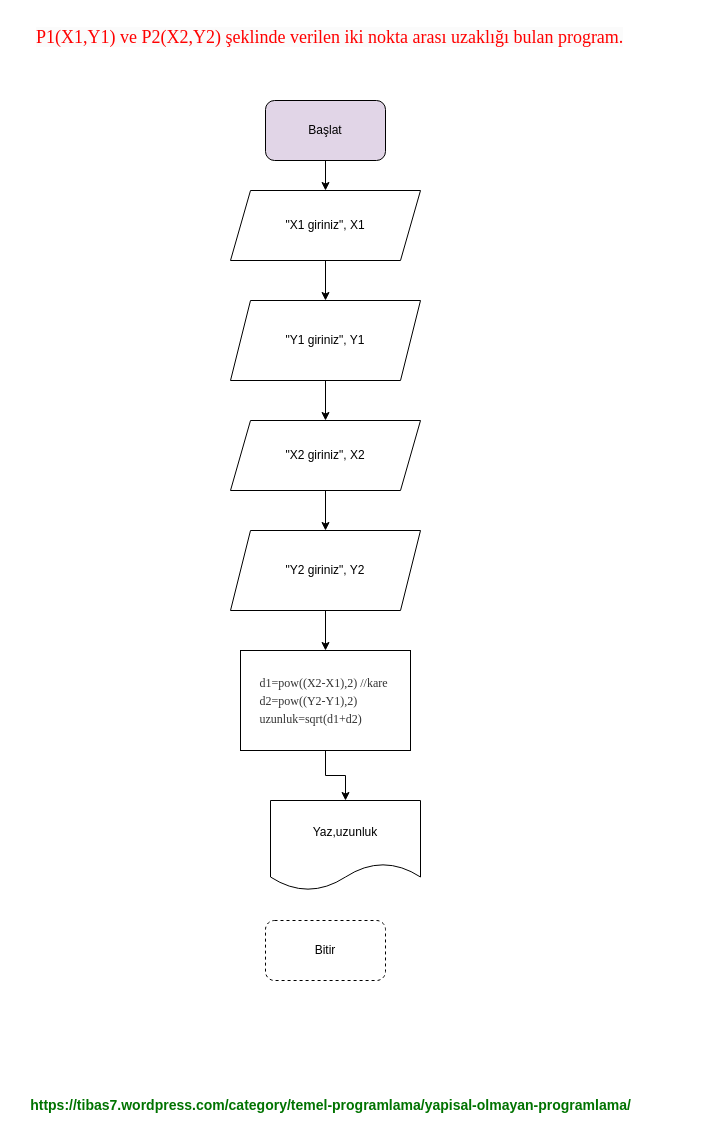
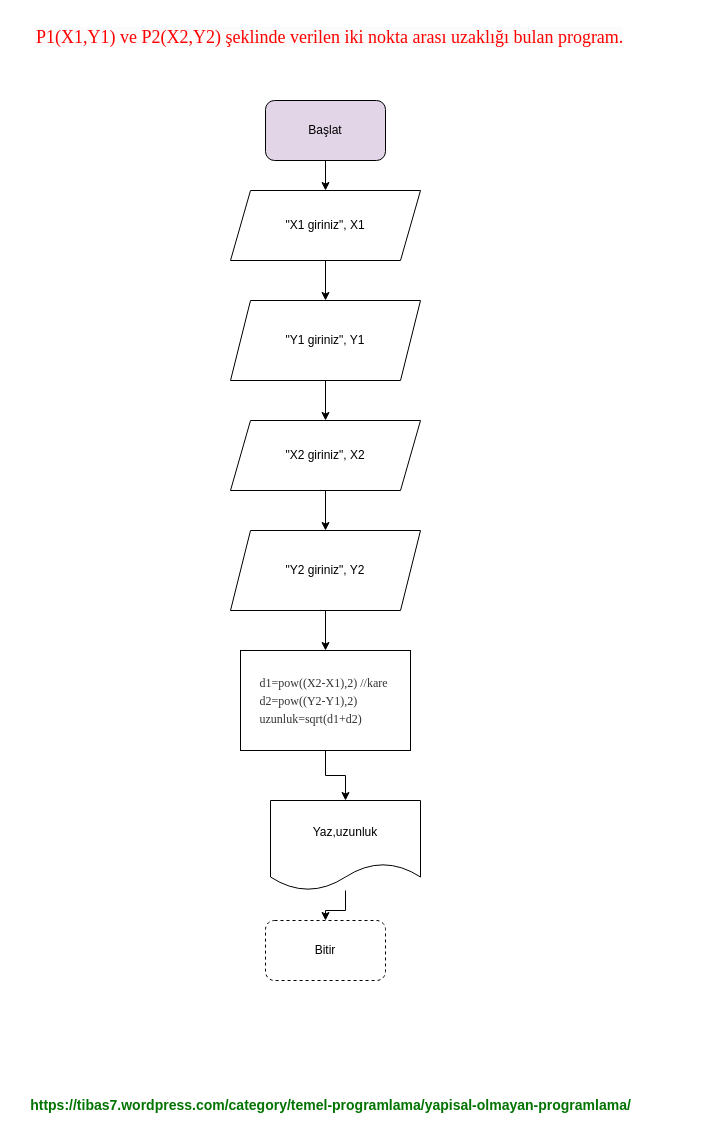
edge "Yaz,uzunluk" -> "Bitir": added
